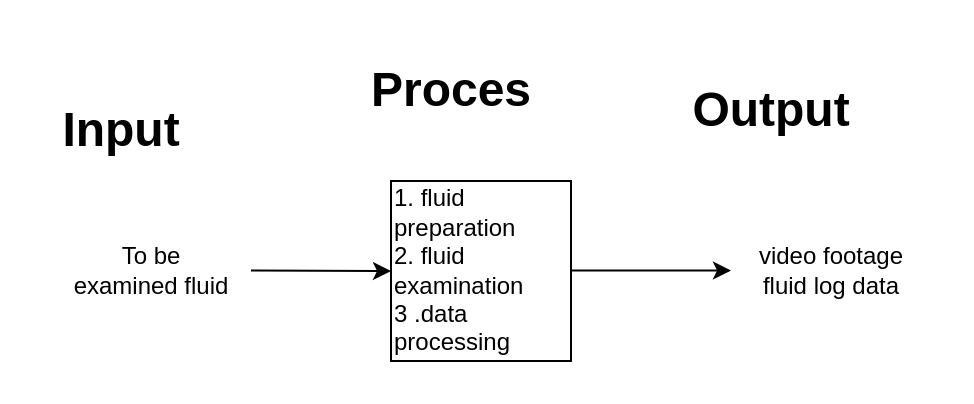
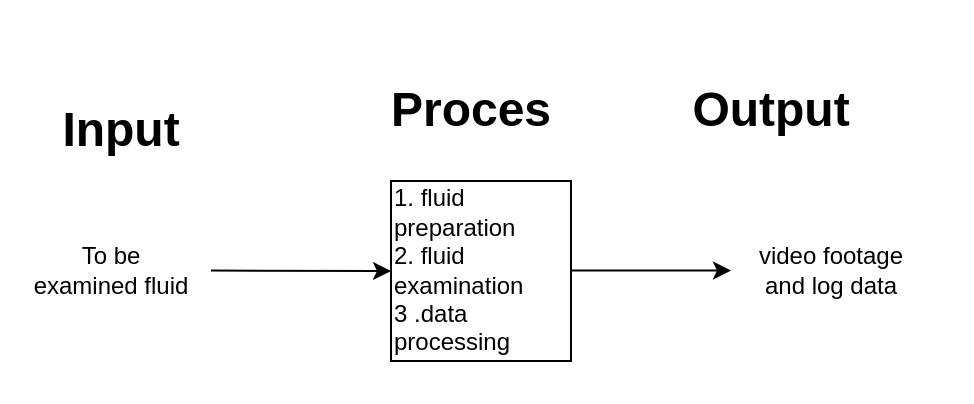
node "Proces": moved (451, 91) -> (471, 111)
node "To be examined fluid": moved (151, 271) -> (111, 271)
node "video footage fluid log data": label "video footage fluid log data" -> "video footage and log data"
